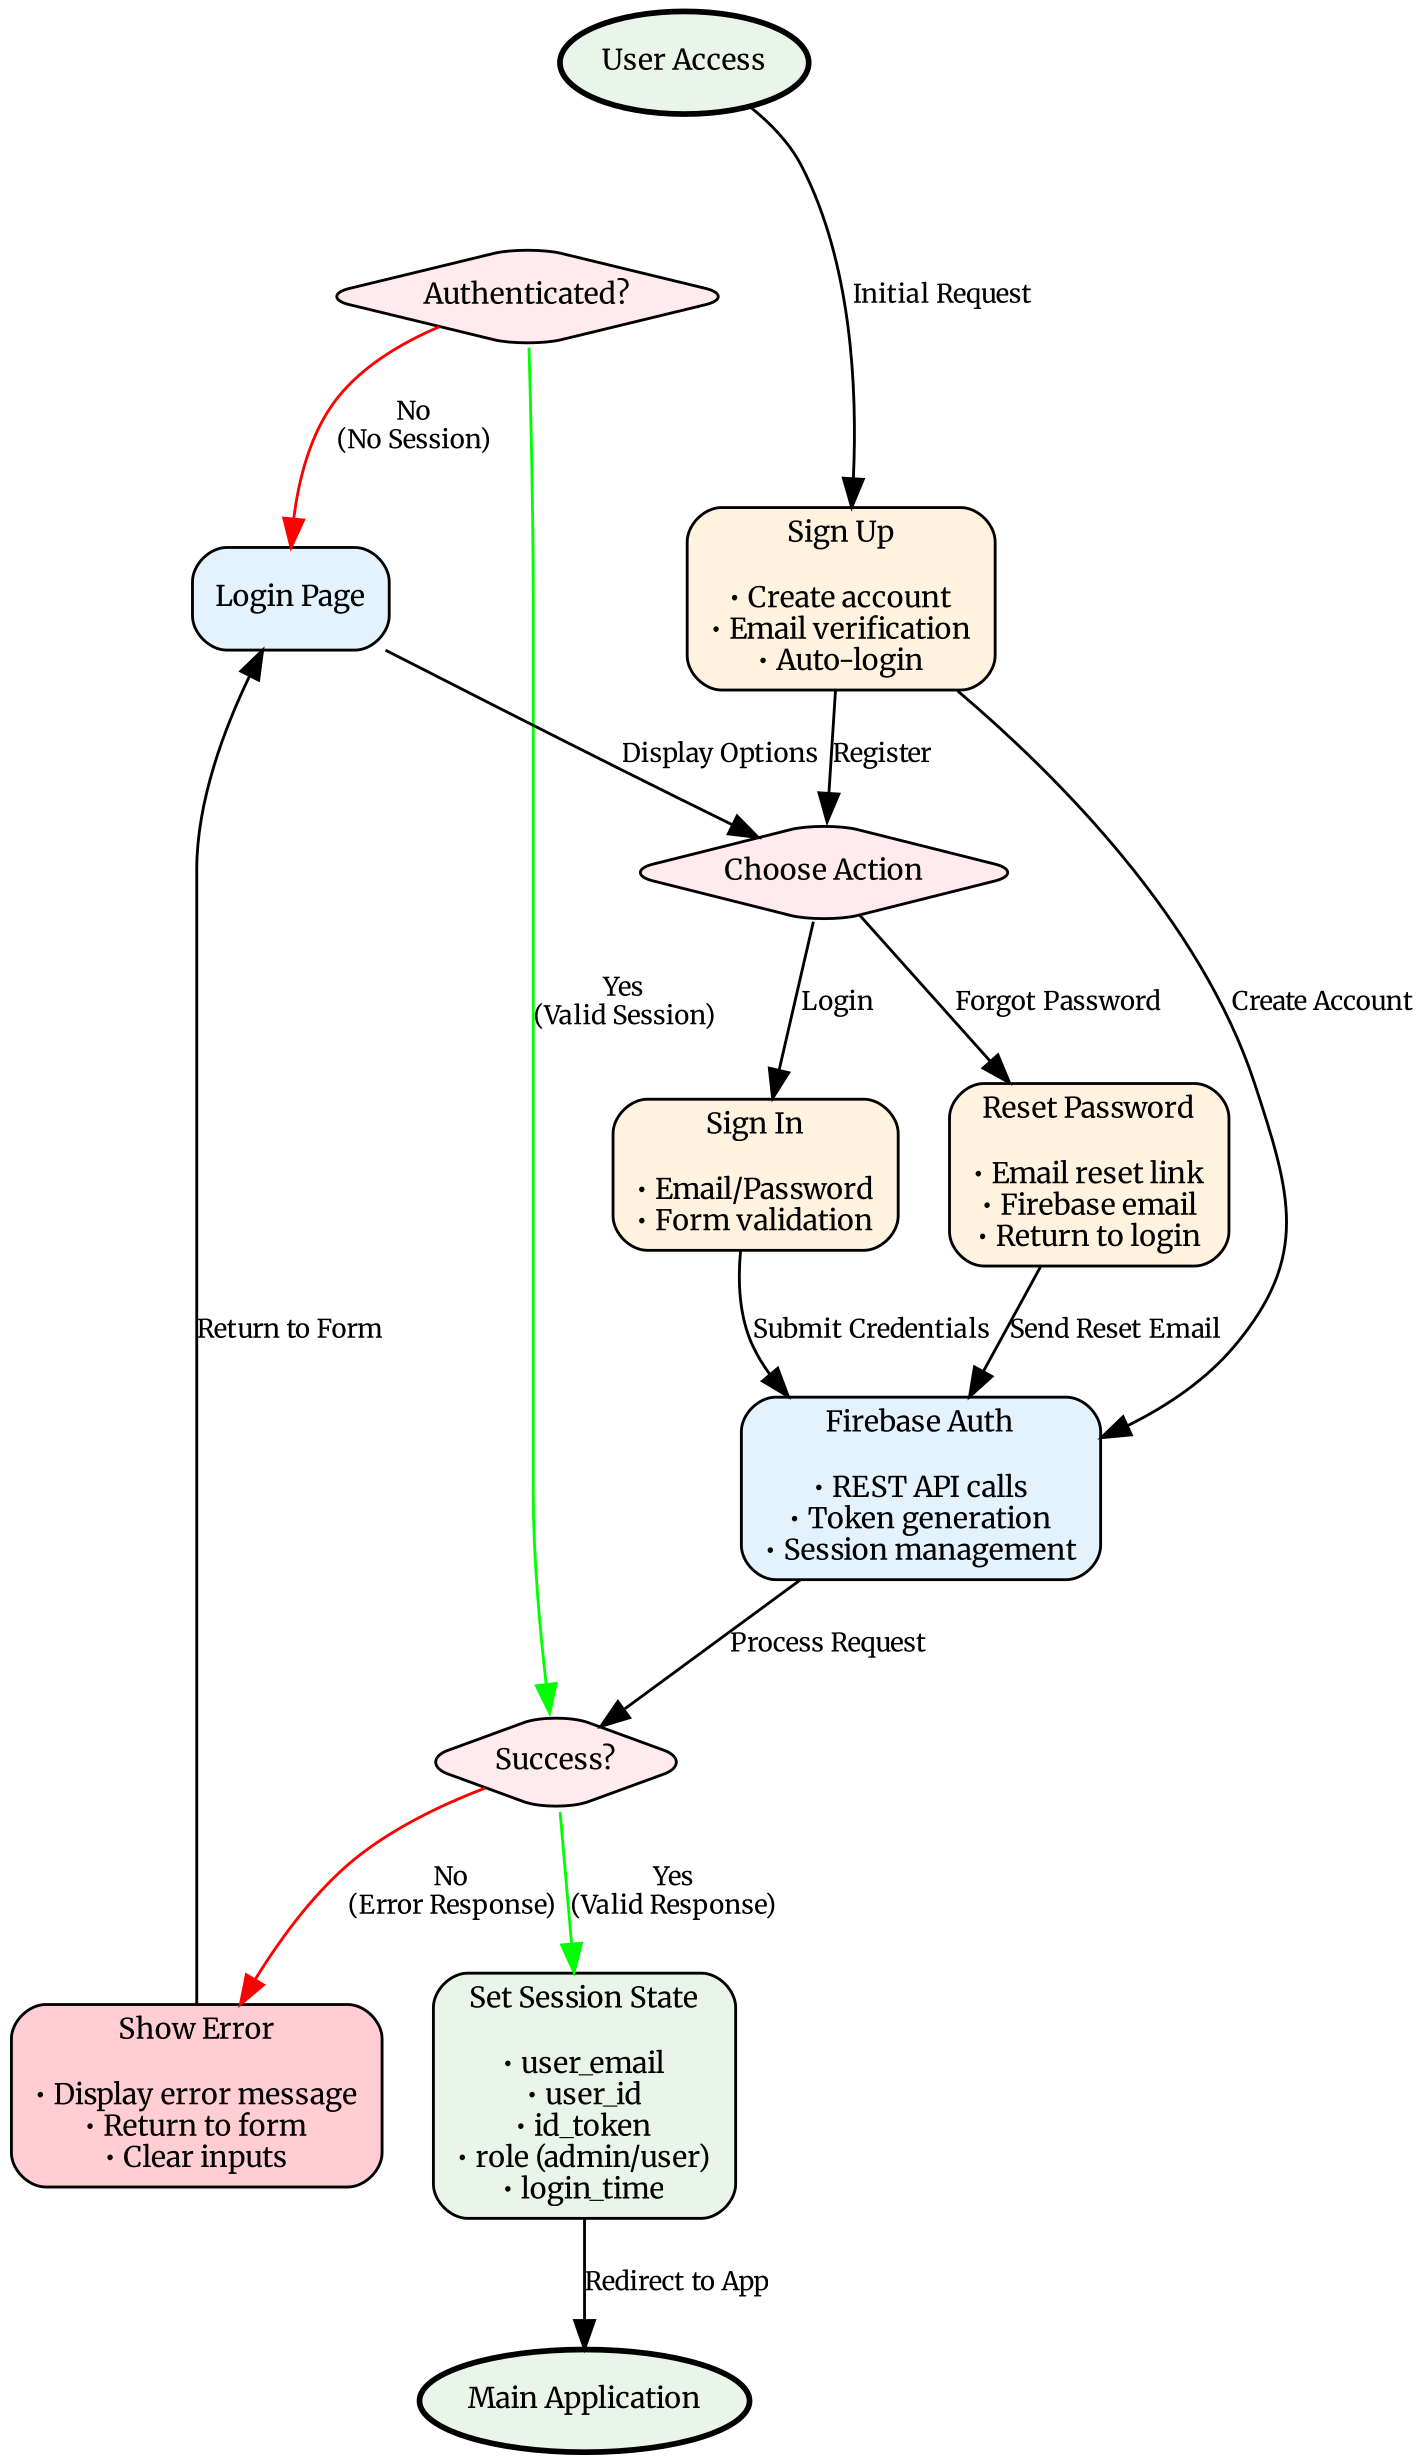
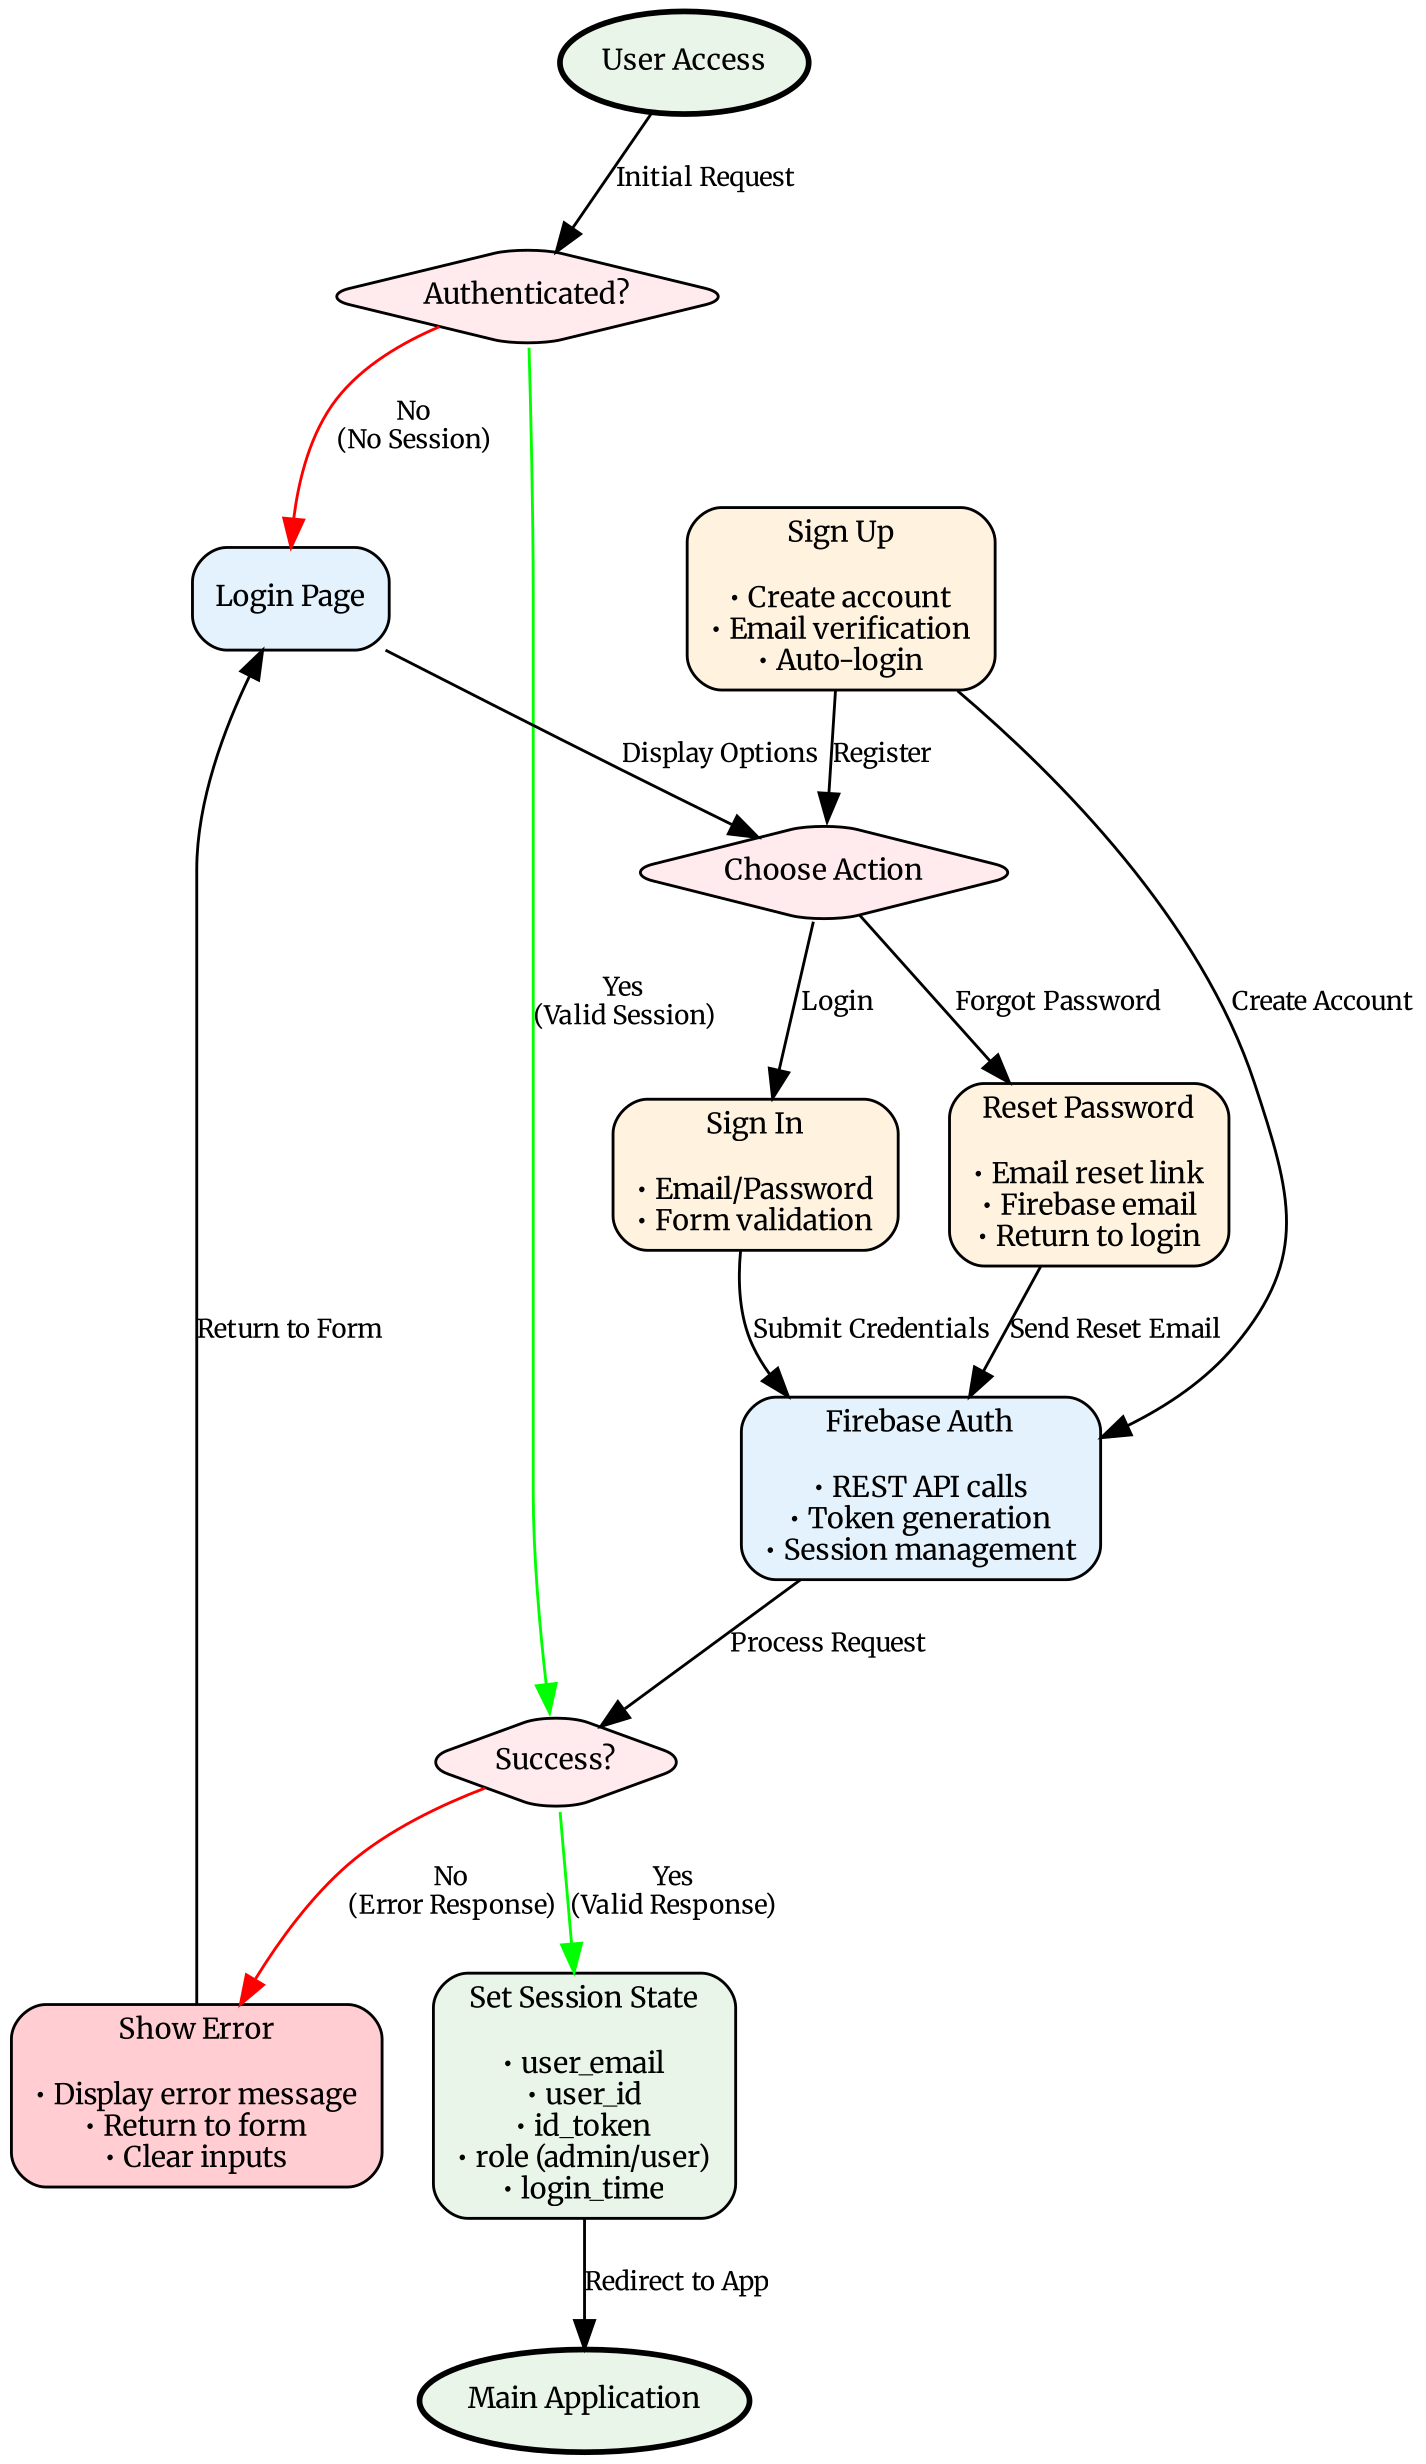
edge "User Access" -> "Sign Up • Create account • Email verification • Auto-login": now "User Access" -> "Authenticated?"
